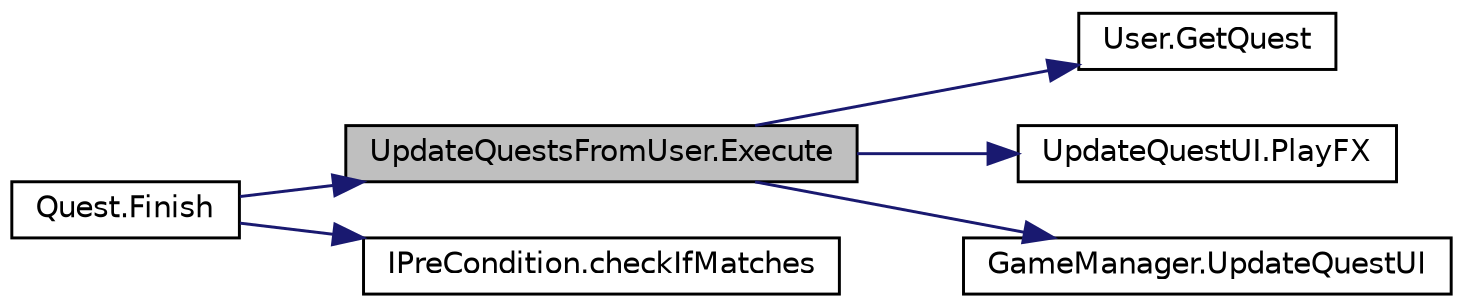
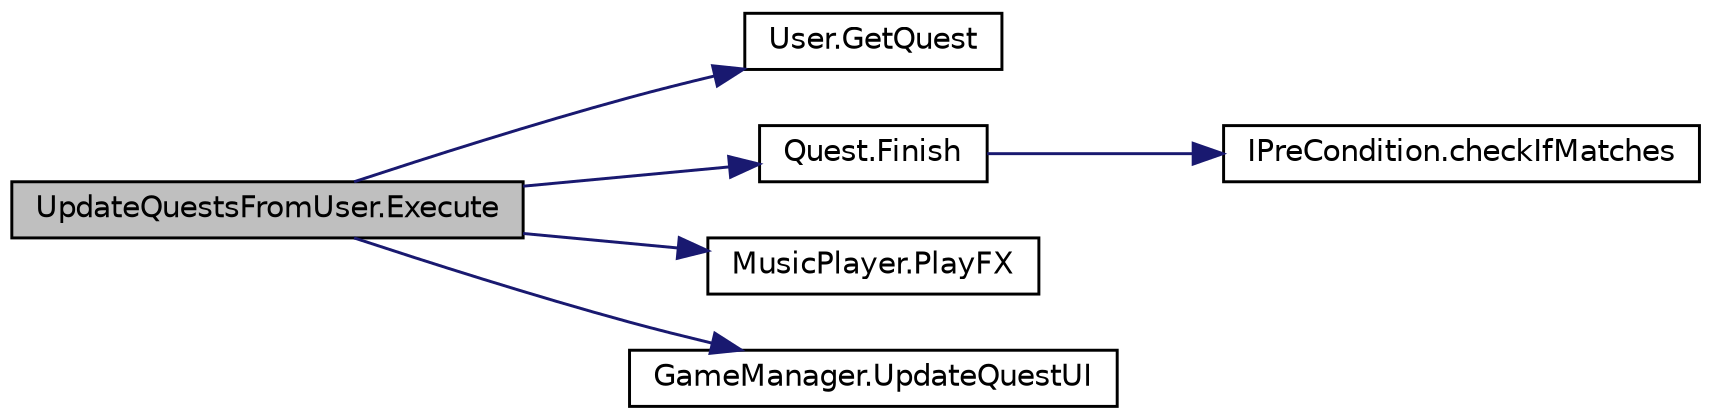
node "UpdateQuestUI.PlayFX": label "UpdateQuestUI.PlayFX" -> "MusicPlayer.PlayFX"
edge "Quest.Finish" -> "UpdateQuestsFromUser.Execute": reversed
